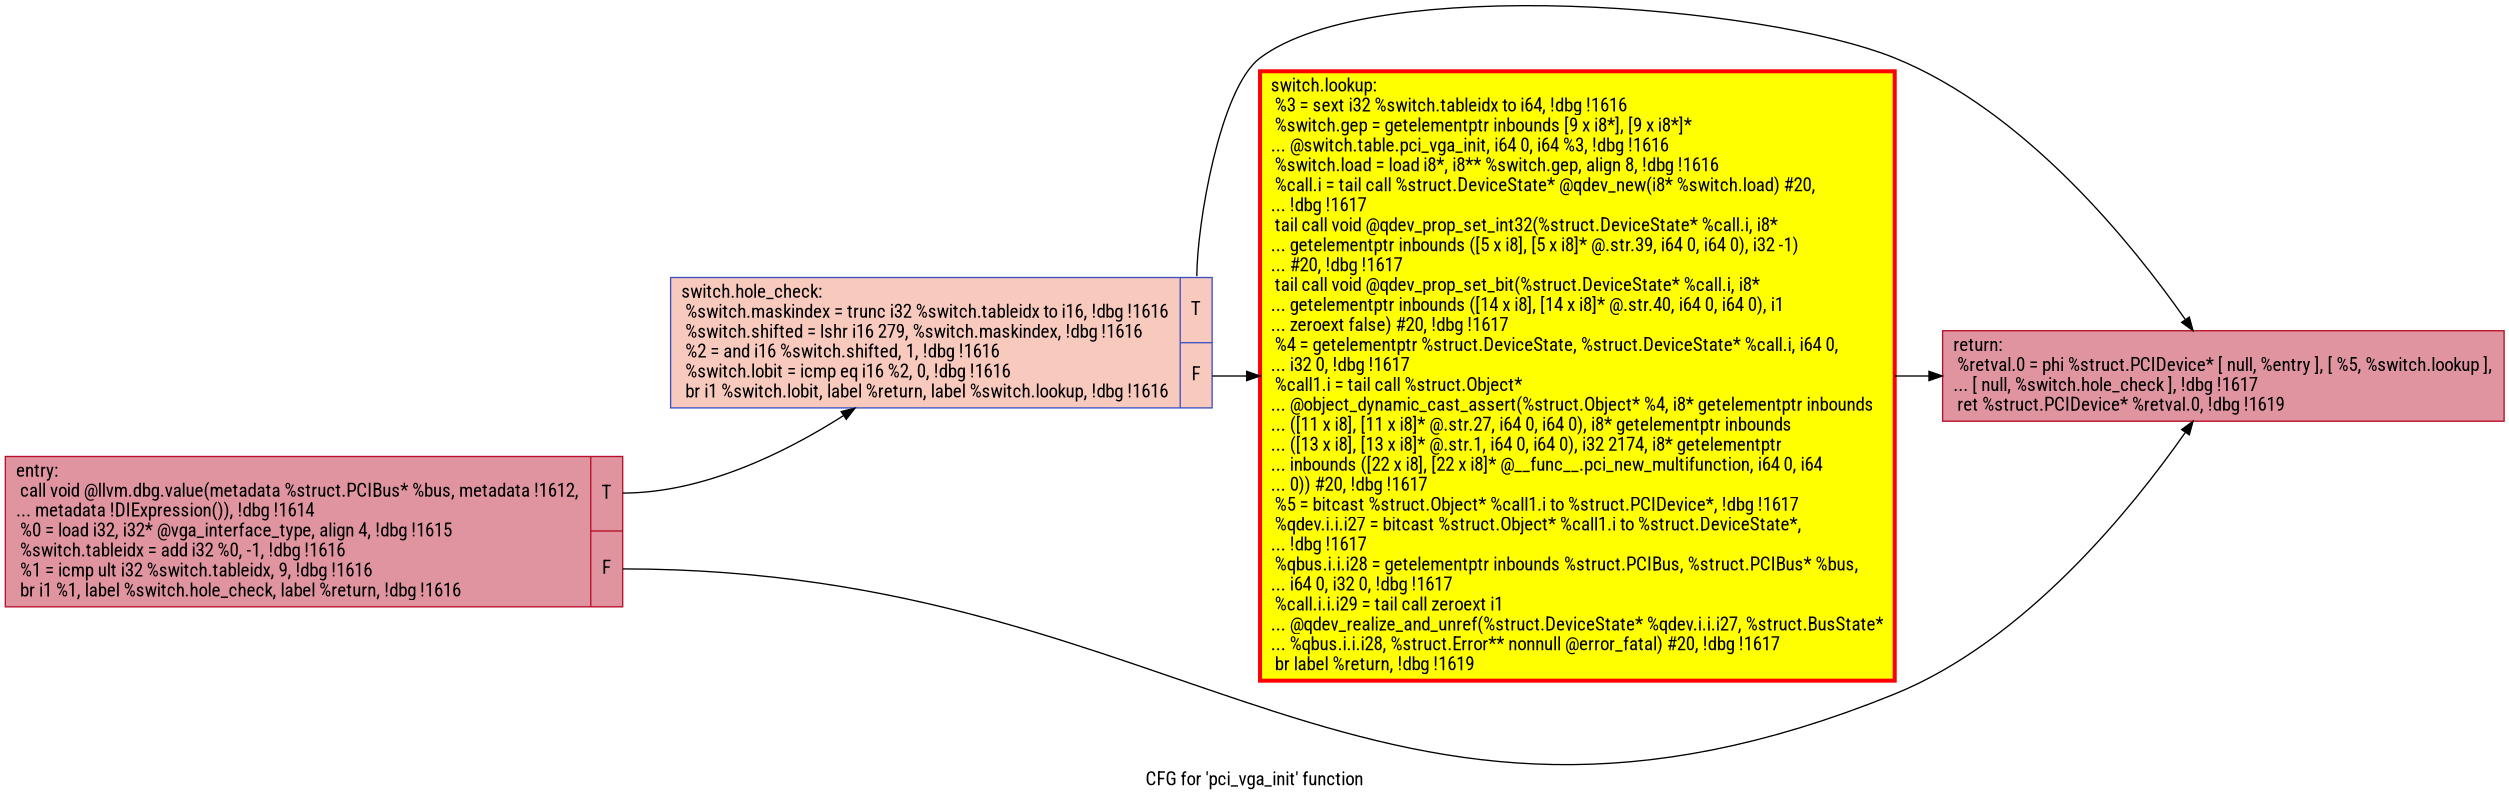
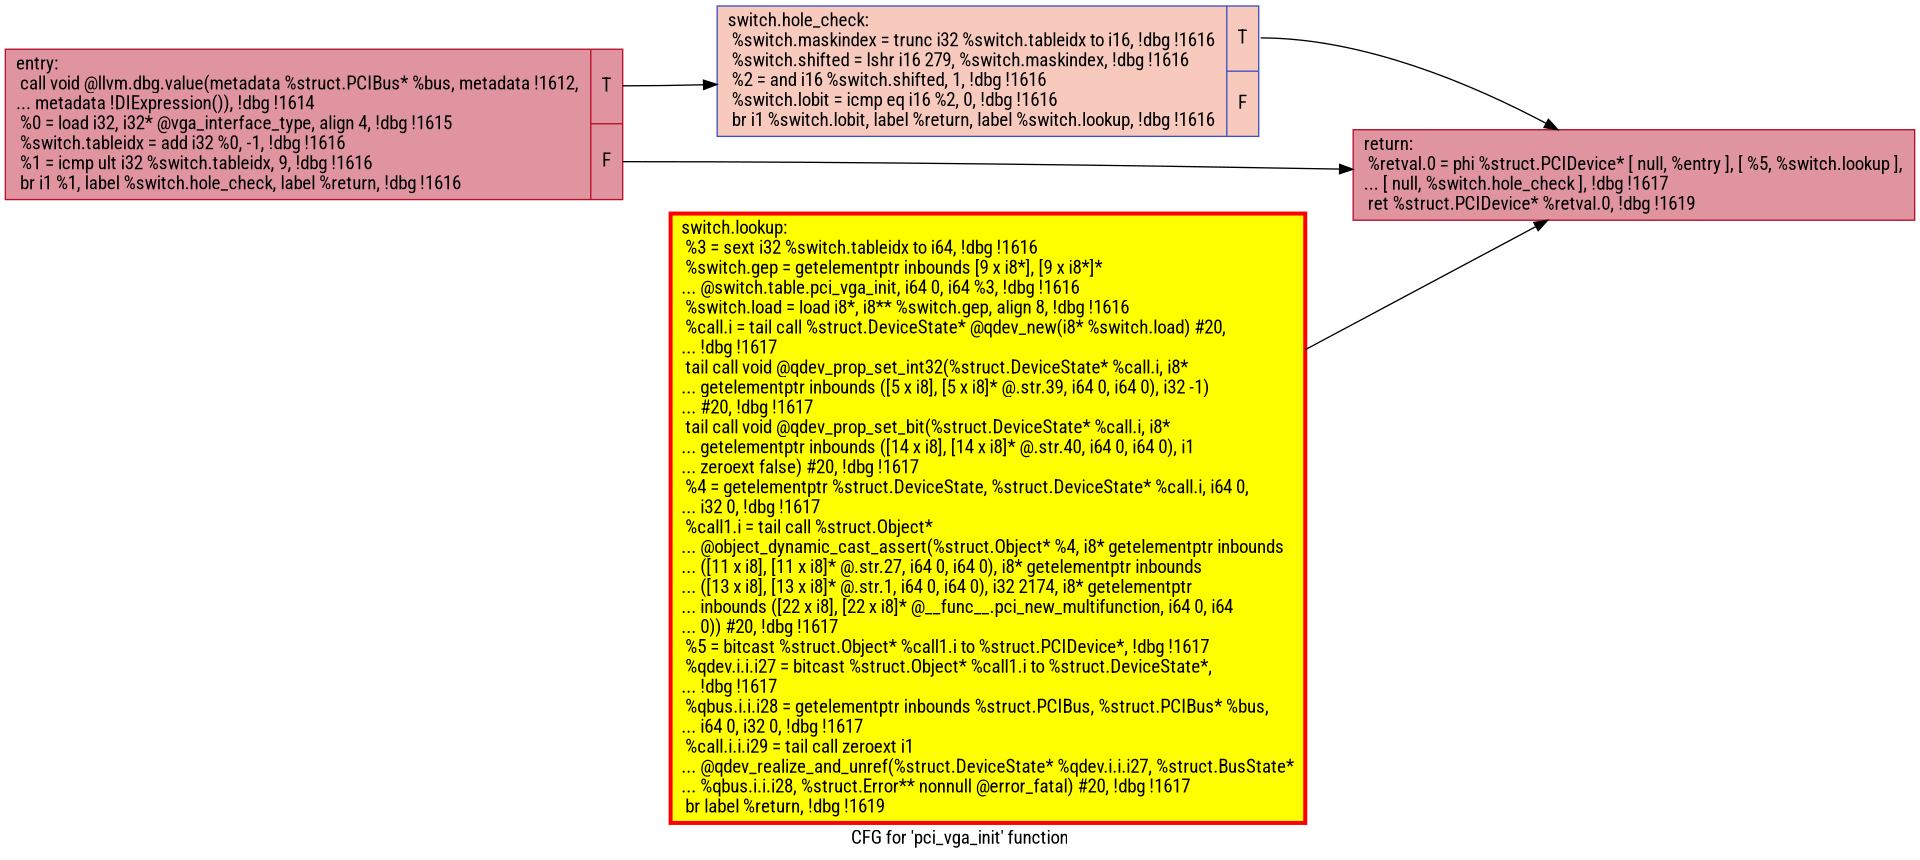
edge "switch.hole_check:" -> "switch.lookup:": removed
